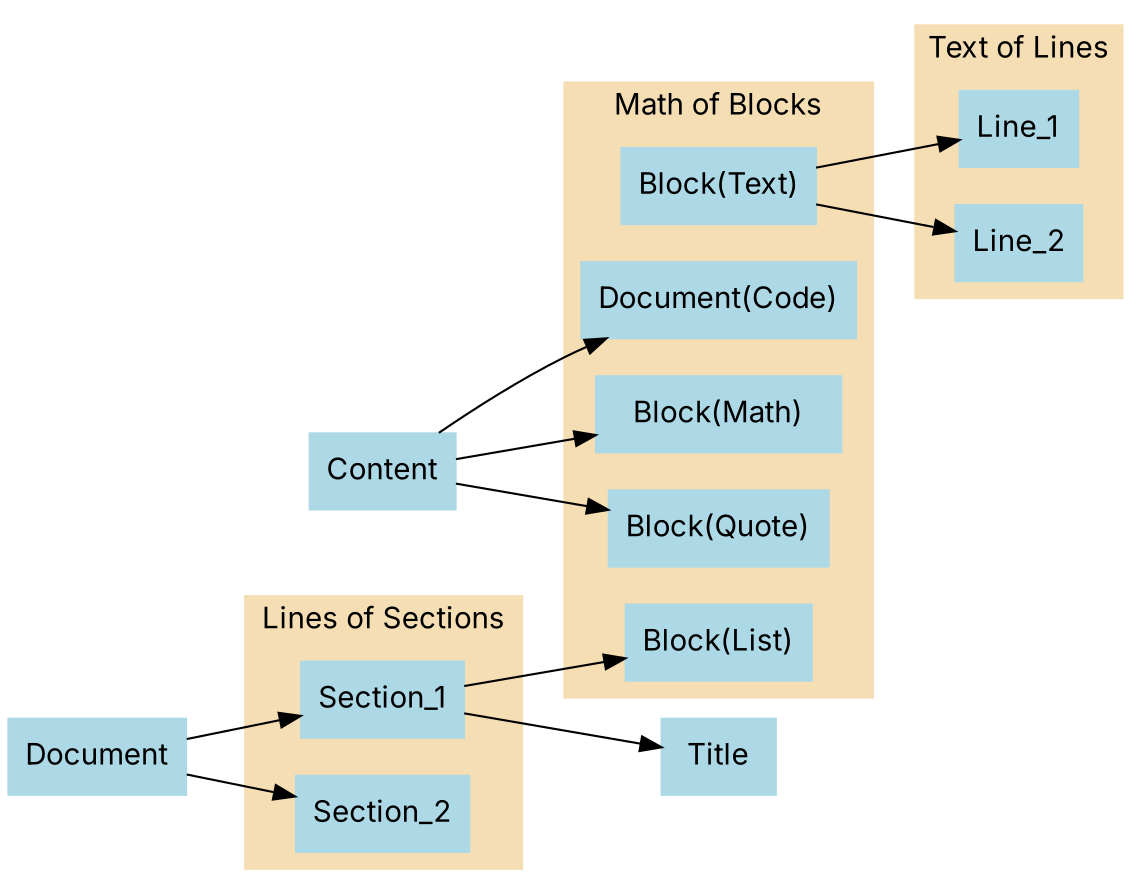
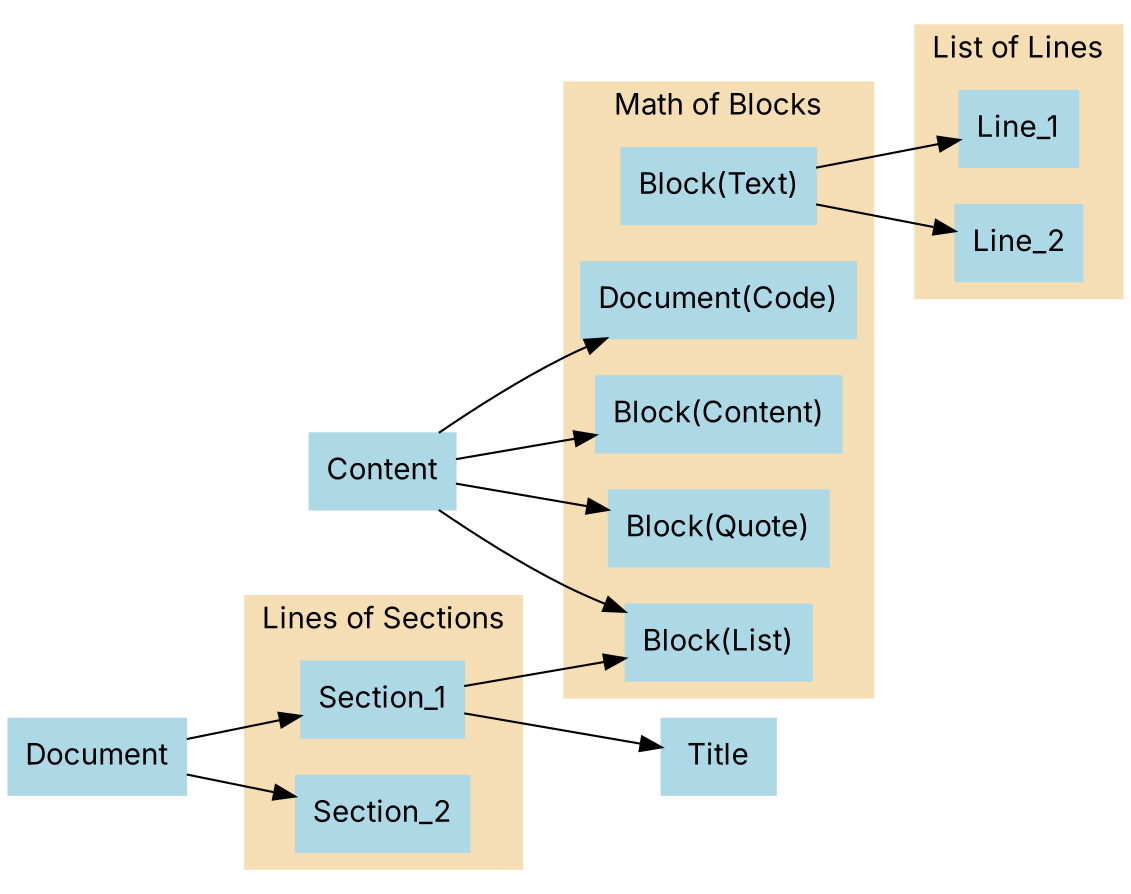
cluster "Text of Lines": label "Text of Lines" -> "List of Lines"
node "Block(Math)": label "Block(Math)" -> "Block(Content)"
edge "Content" -> "Block(List)": added
